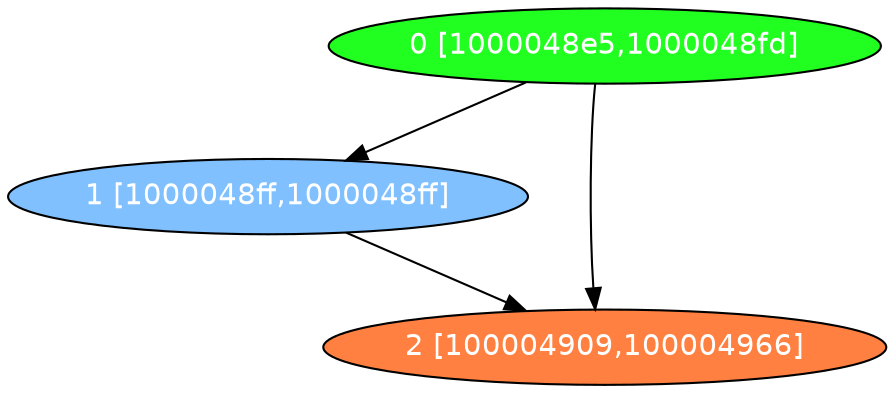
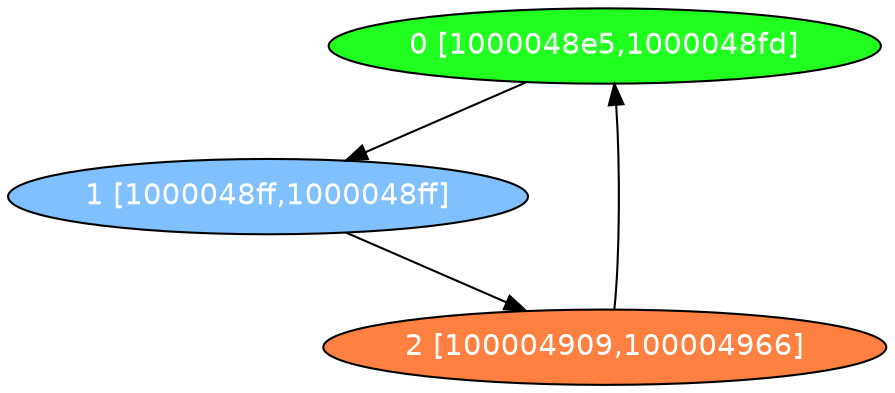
edge "0 [1000048e5,1000048fd]" -> "2 [100004909,100004966]": reversed
